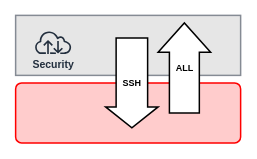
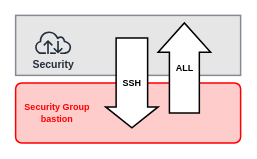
node "Security Group bastion": added
